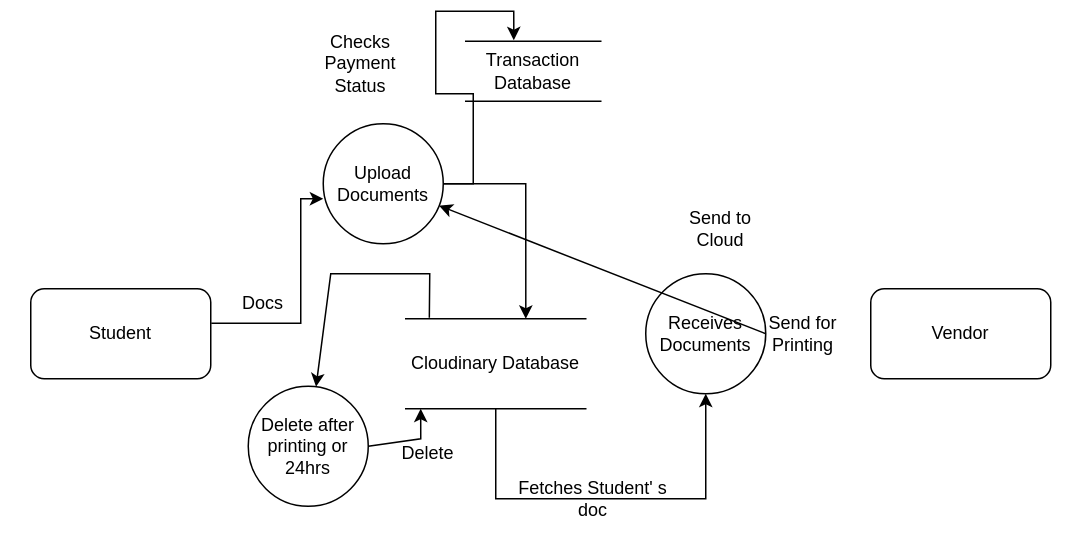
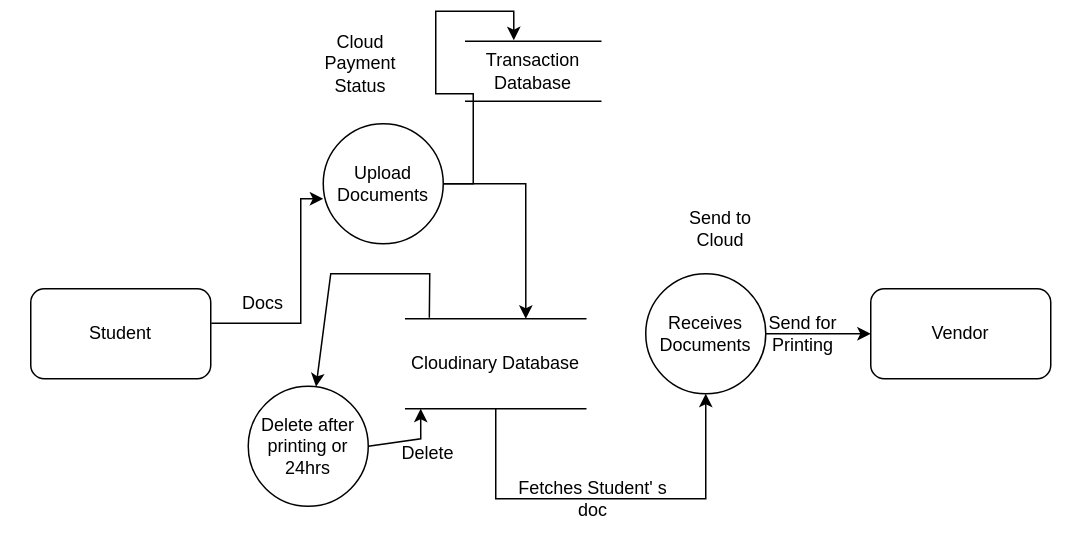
node "Checks Payment Status": label "Checks Payment Status" -> "Cloud Payment Status"
edge "Receives Documents" -> "Upload Documents": now "Receives Documents" -> "Vendor"
